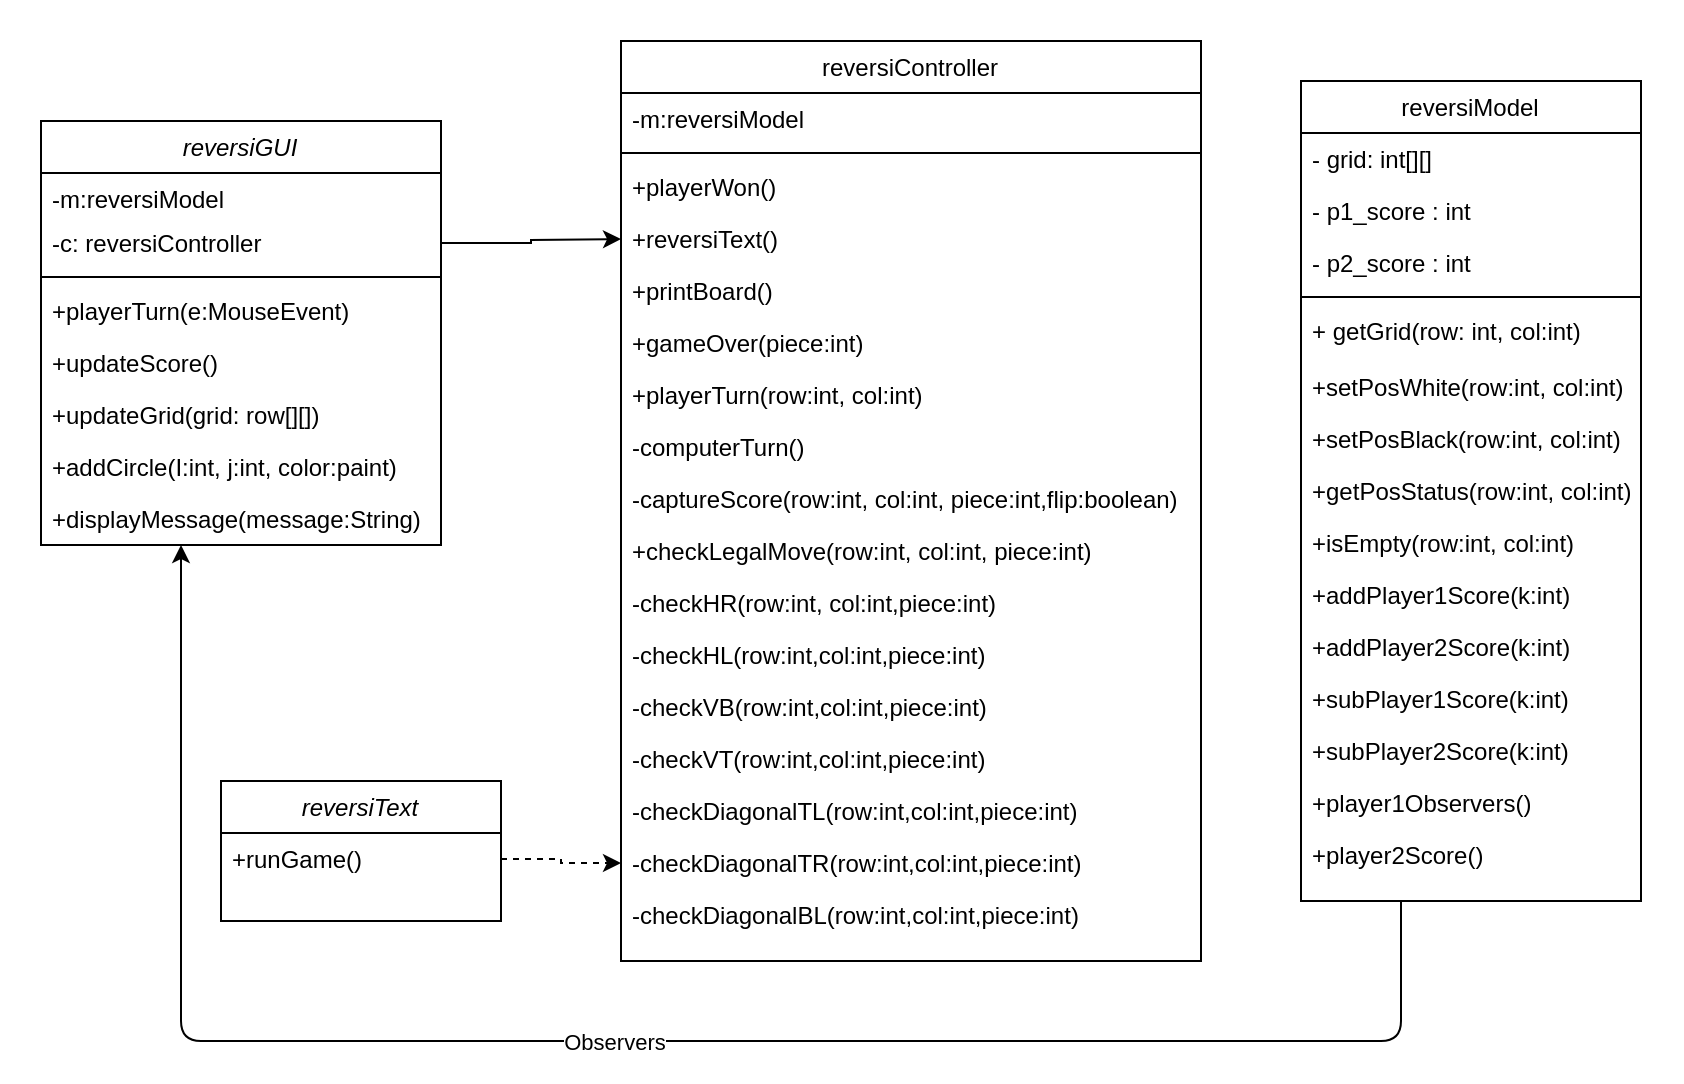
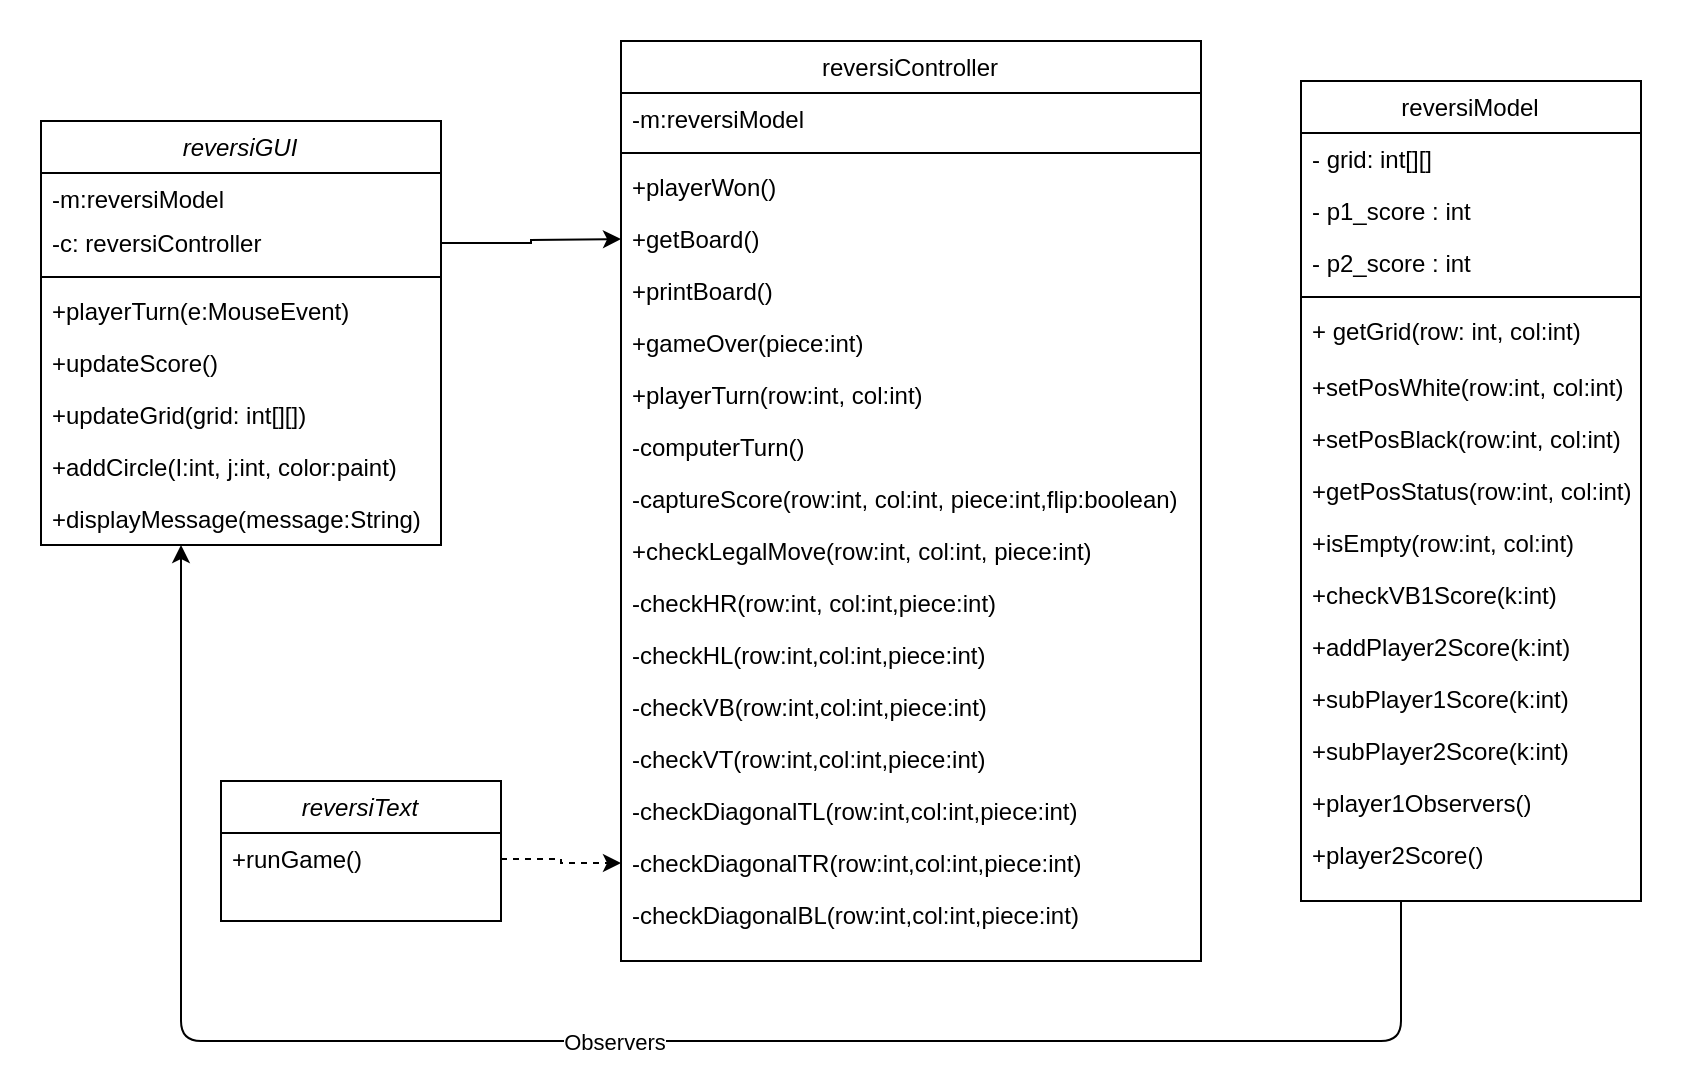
node "+reversiText()": label "+reversiText()" -> "+getBoard()"
node "+updateGrid(grid: row[][])": label "+updateGrid(grid: row[][])" -> "+updateGrid(grid: int[][])"
node "+addPlayer1Score(k:int)": label "+addPlayer1Score(k:int)" -> "+checkVB1Score(k:int)"
